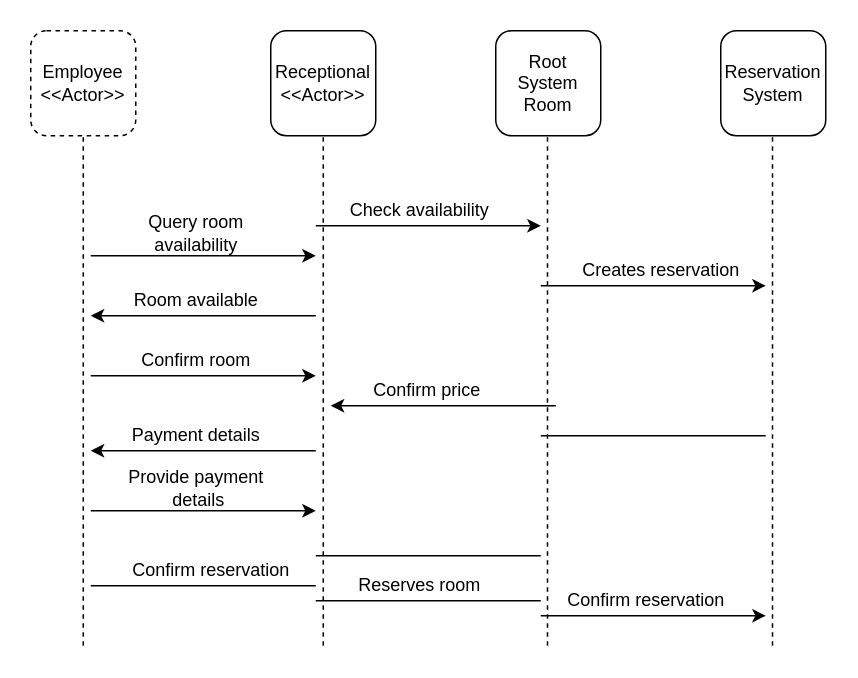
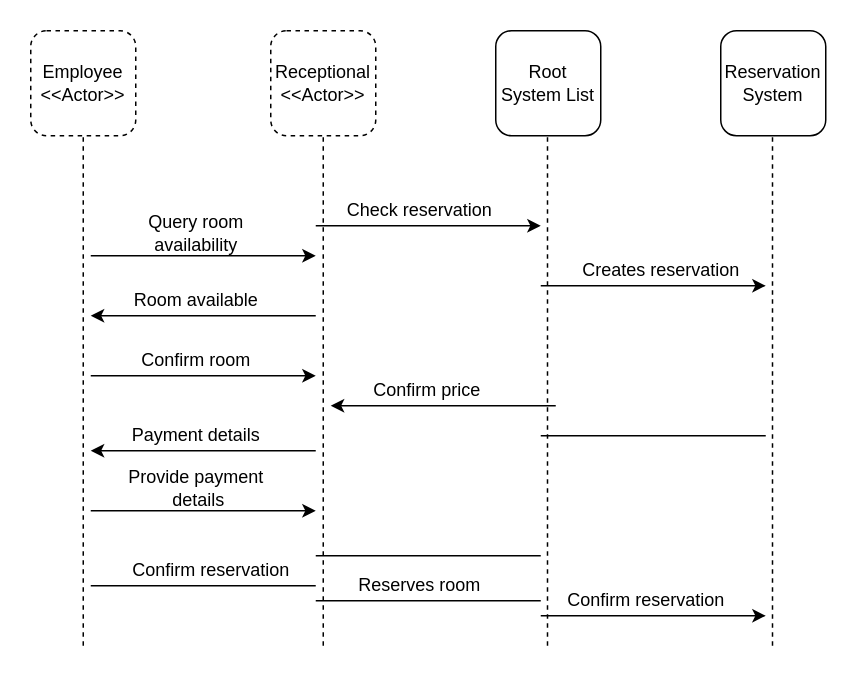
node "Receptional <<Actor>>": style solid -> dashed
node "Root System Room": label "Root System Room" -> "Root System List"
node "Check availability": label "Check availability" -> "Check reservation"
